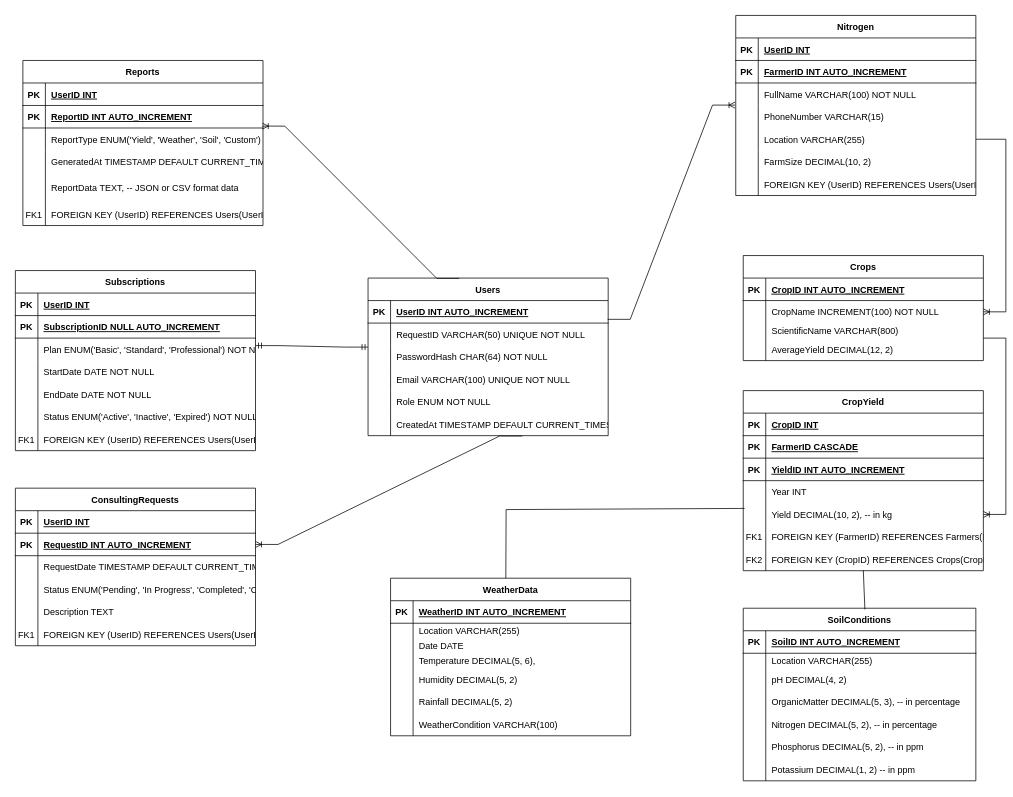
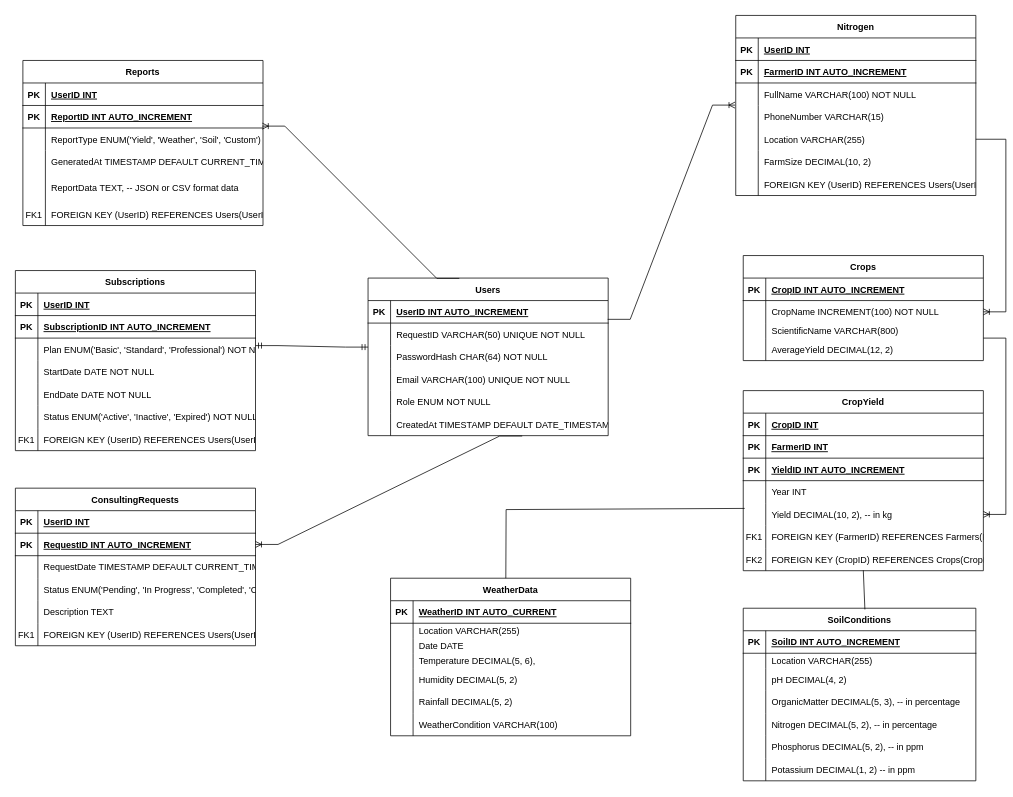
node "SubscriptionID NULL AUTO_INCREMENT": label "SubscriptionID NULL AUTO_INCREMENT" -> "SubscriptionID INT AUTO_INCREMENT"
node "CreatedAt TIMESTAMP DEFAULT CURRENT_TIMESTAMP": label "CreatedAt TIMESTAMP DEFAULT CURRENT_TIMESTAMP" -> "CreatedAt TIMESTAMP DEFAULT DATE_TIMESTAMP"
node "FarmerID CASCADE": label "FarmerID CASCADE" -> "FarmerID INT"
node "WeatherID INT AUTO_INCREMENT": label "WeatherID INT AUTO_INCREMENT" -> "WeatherID INT AUTO_CURRENT"
